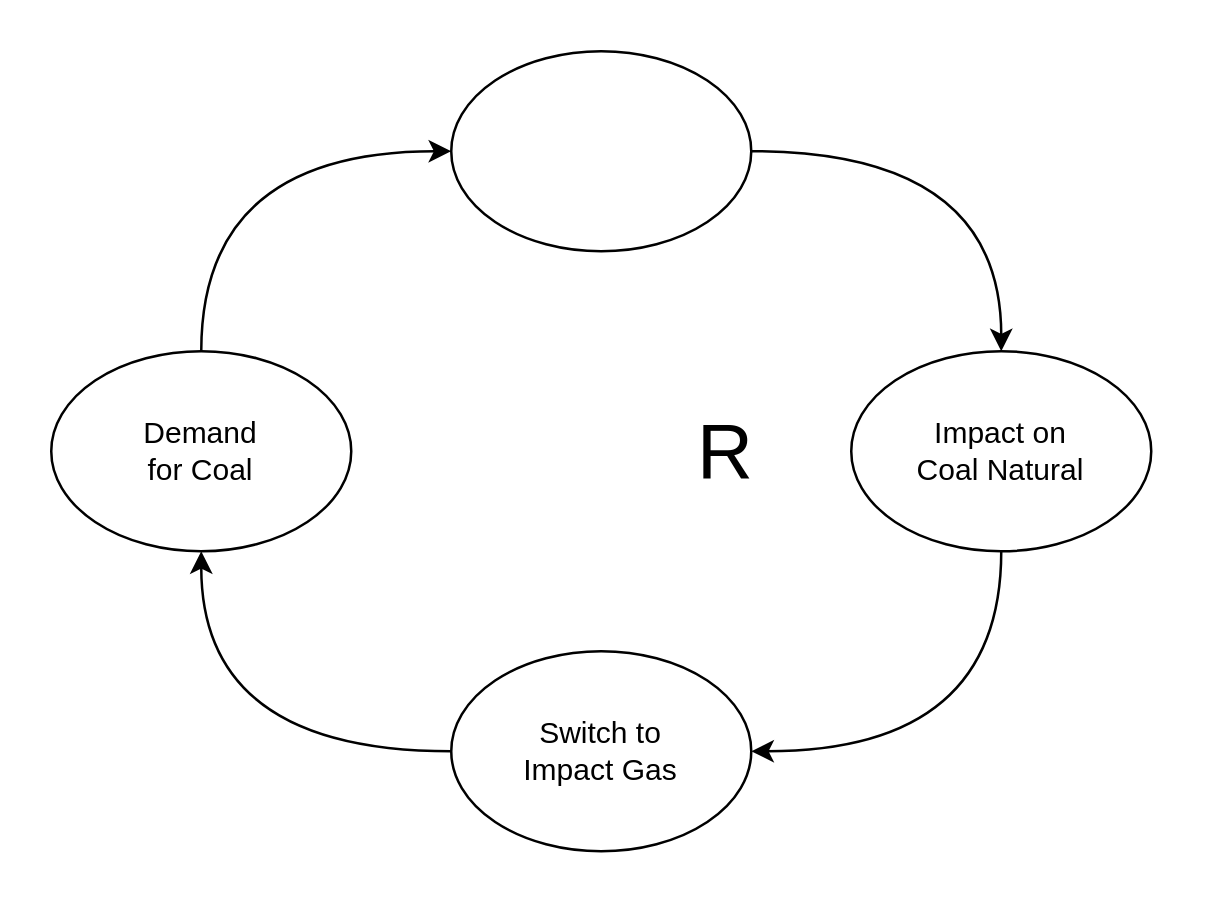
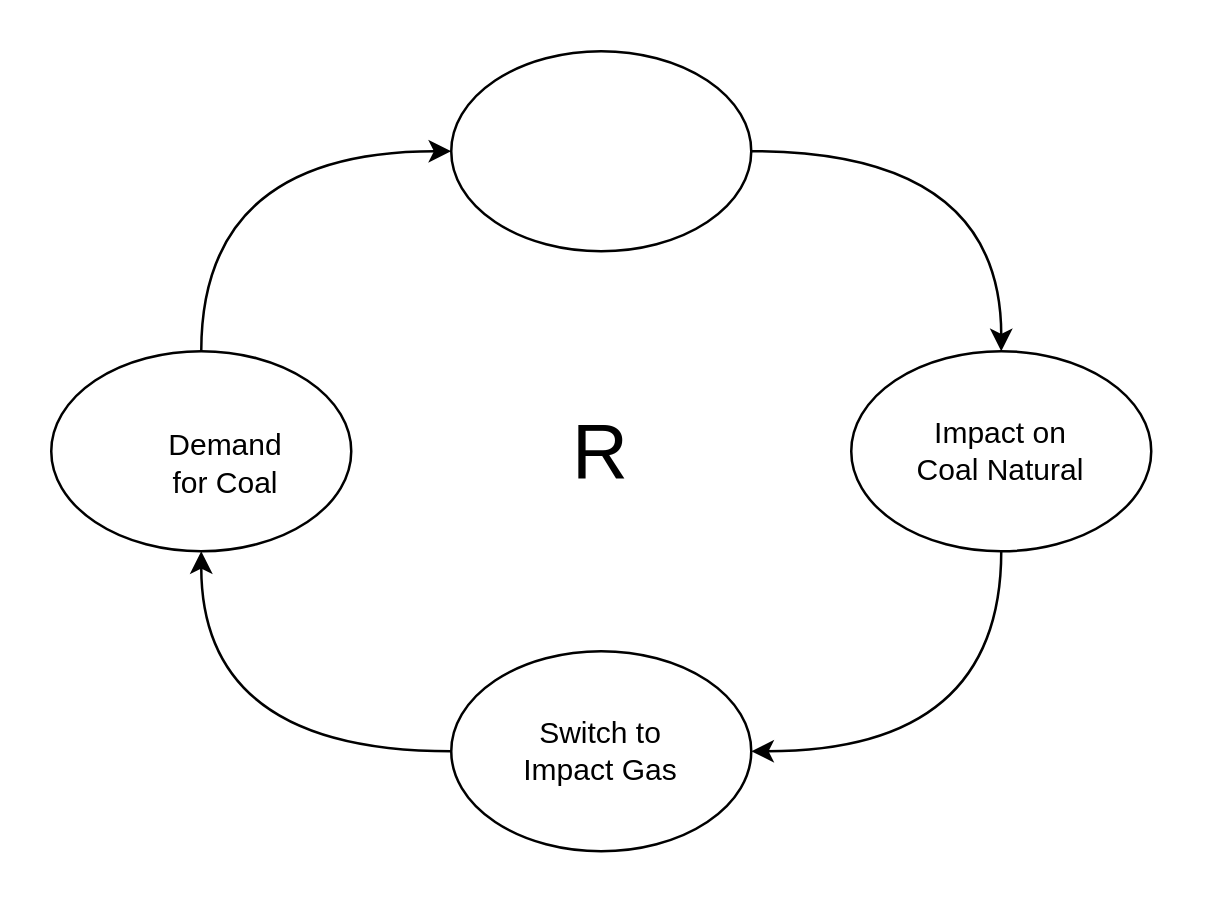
node "Demand for Coal": moved (201, 451) -> (226, 464)
node "R": moved (726, 451) -> (601, 451)
